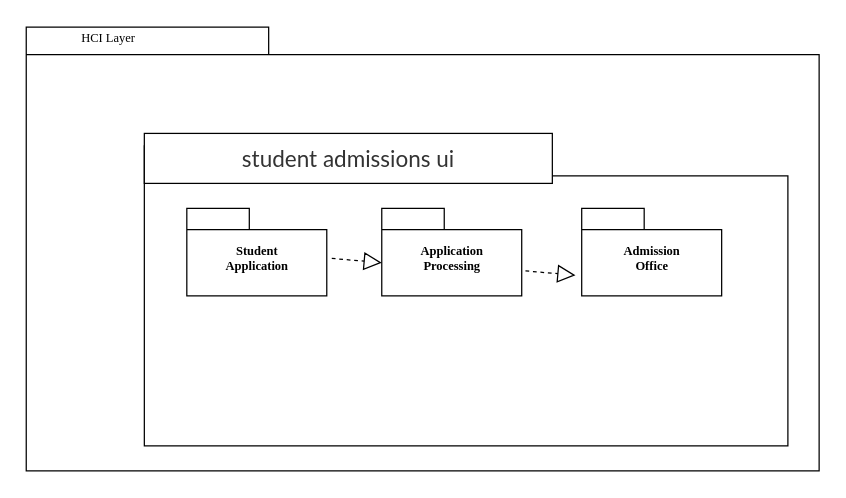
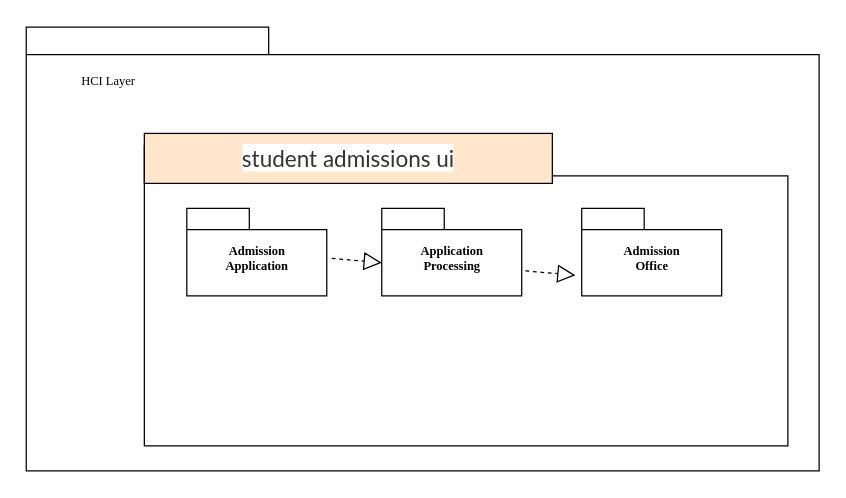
node "HCI Layer": moved (160, 39) -> (160, 83)
node "student admissions ui": fillcolor #ffffff -> #ffe6cc
node "Student Application": label "Student Application" -> "Admission Application"
